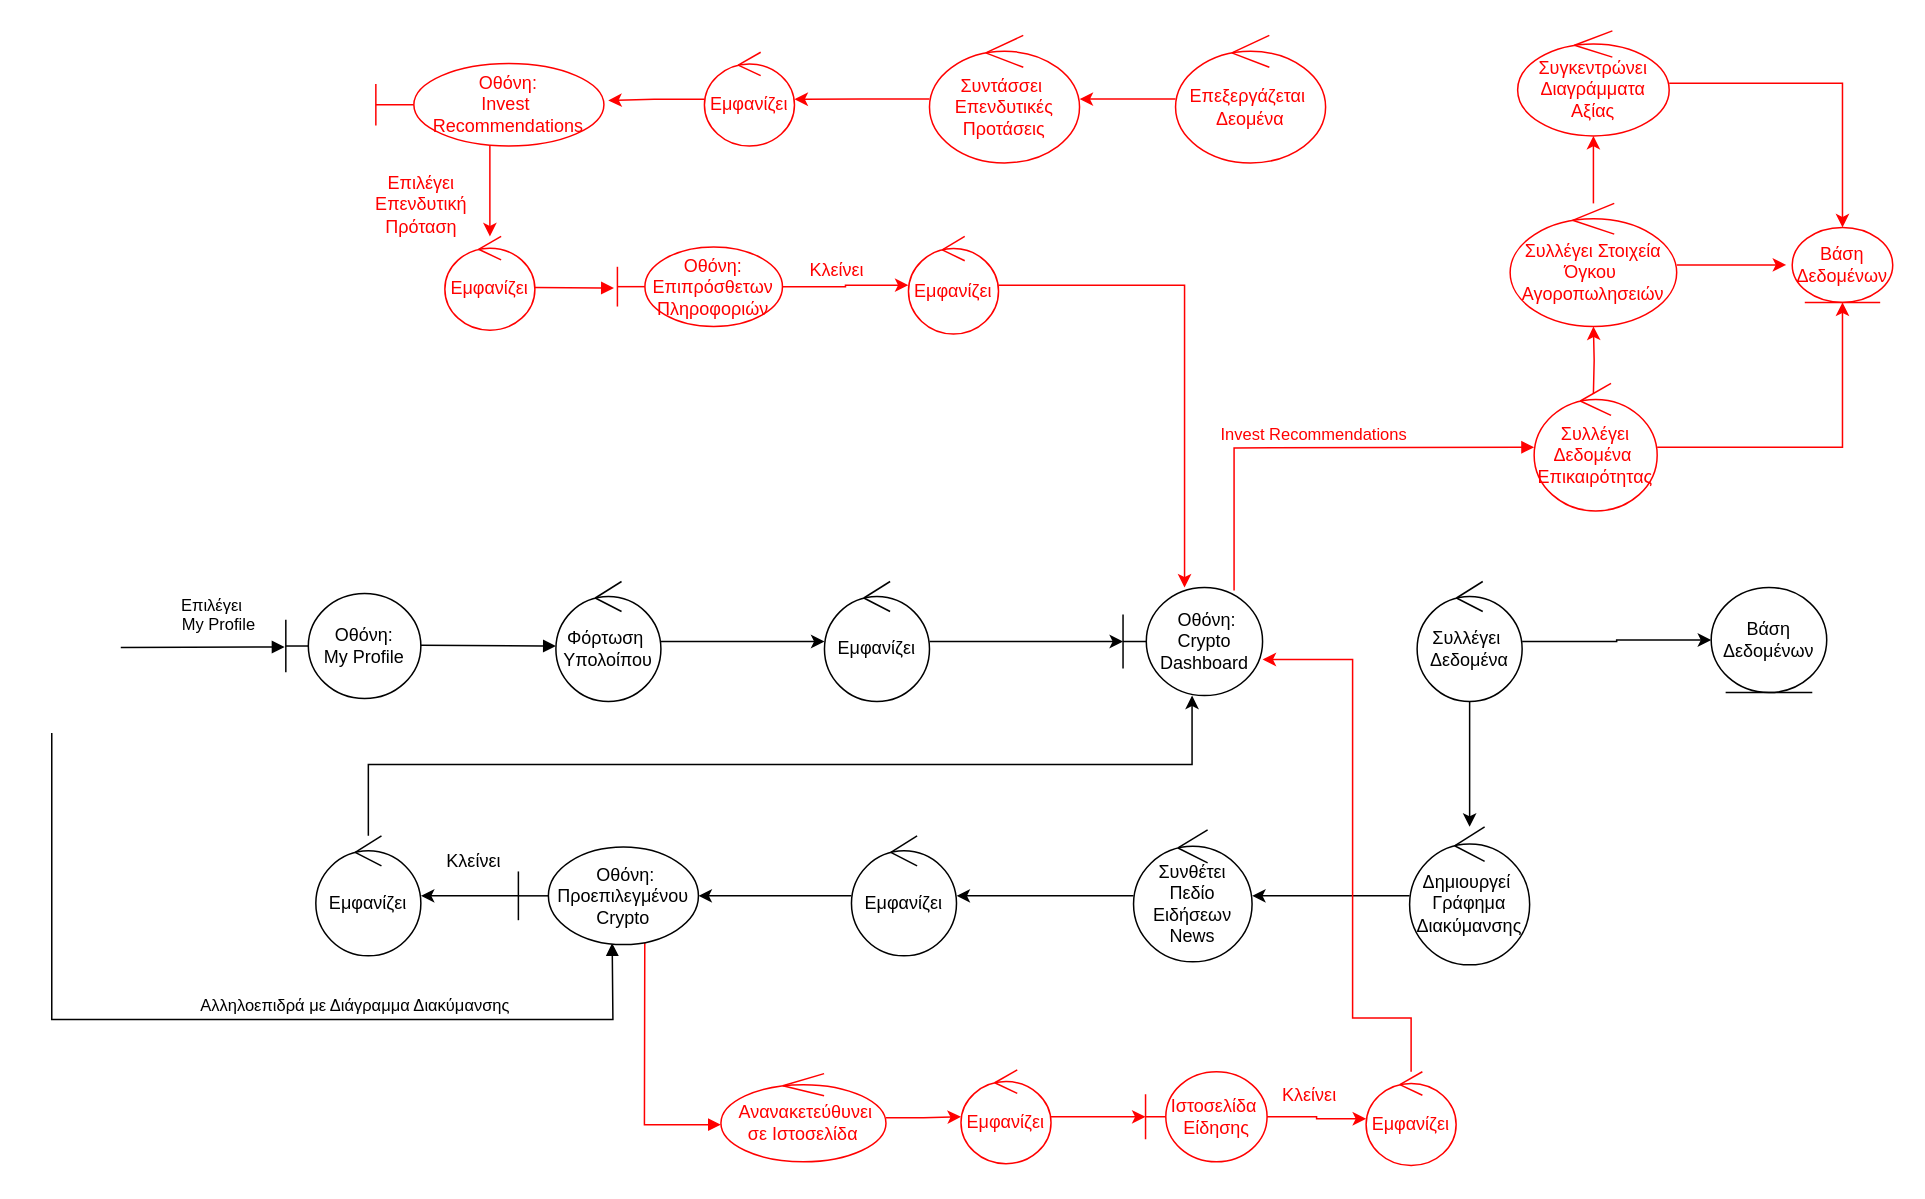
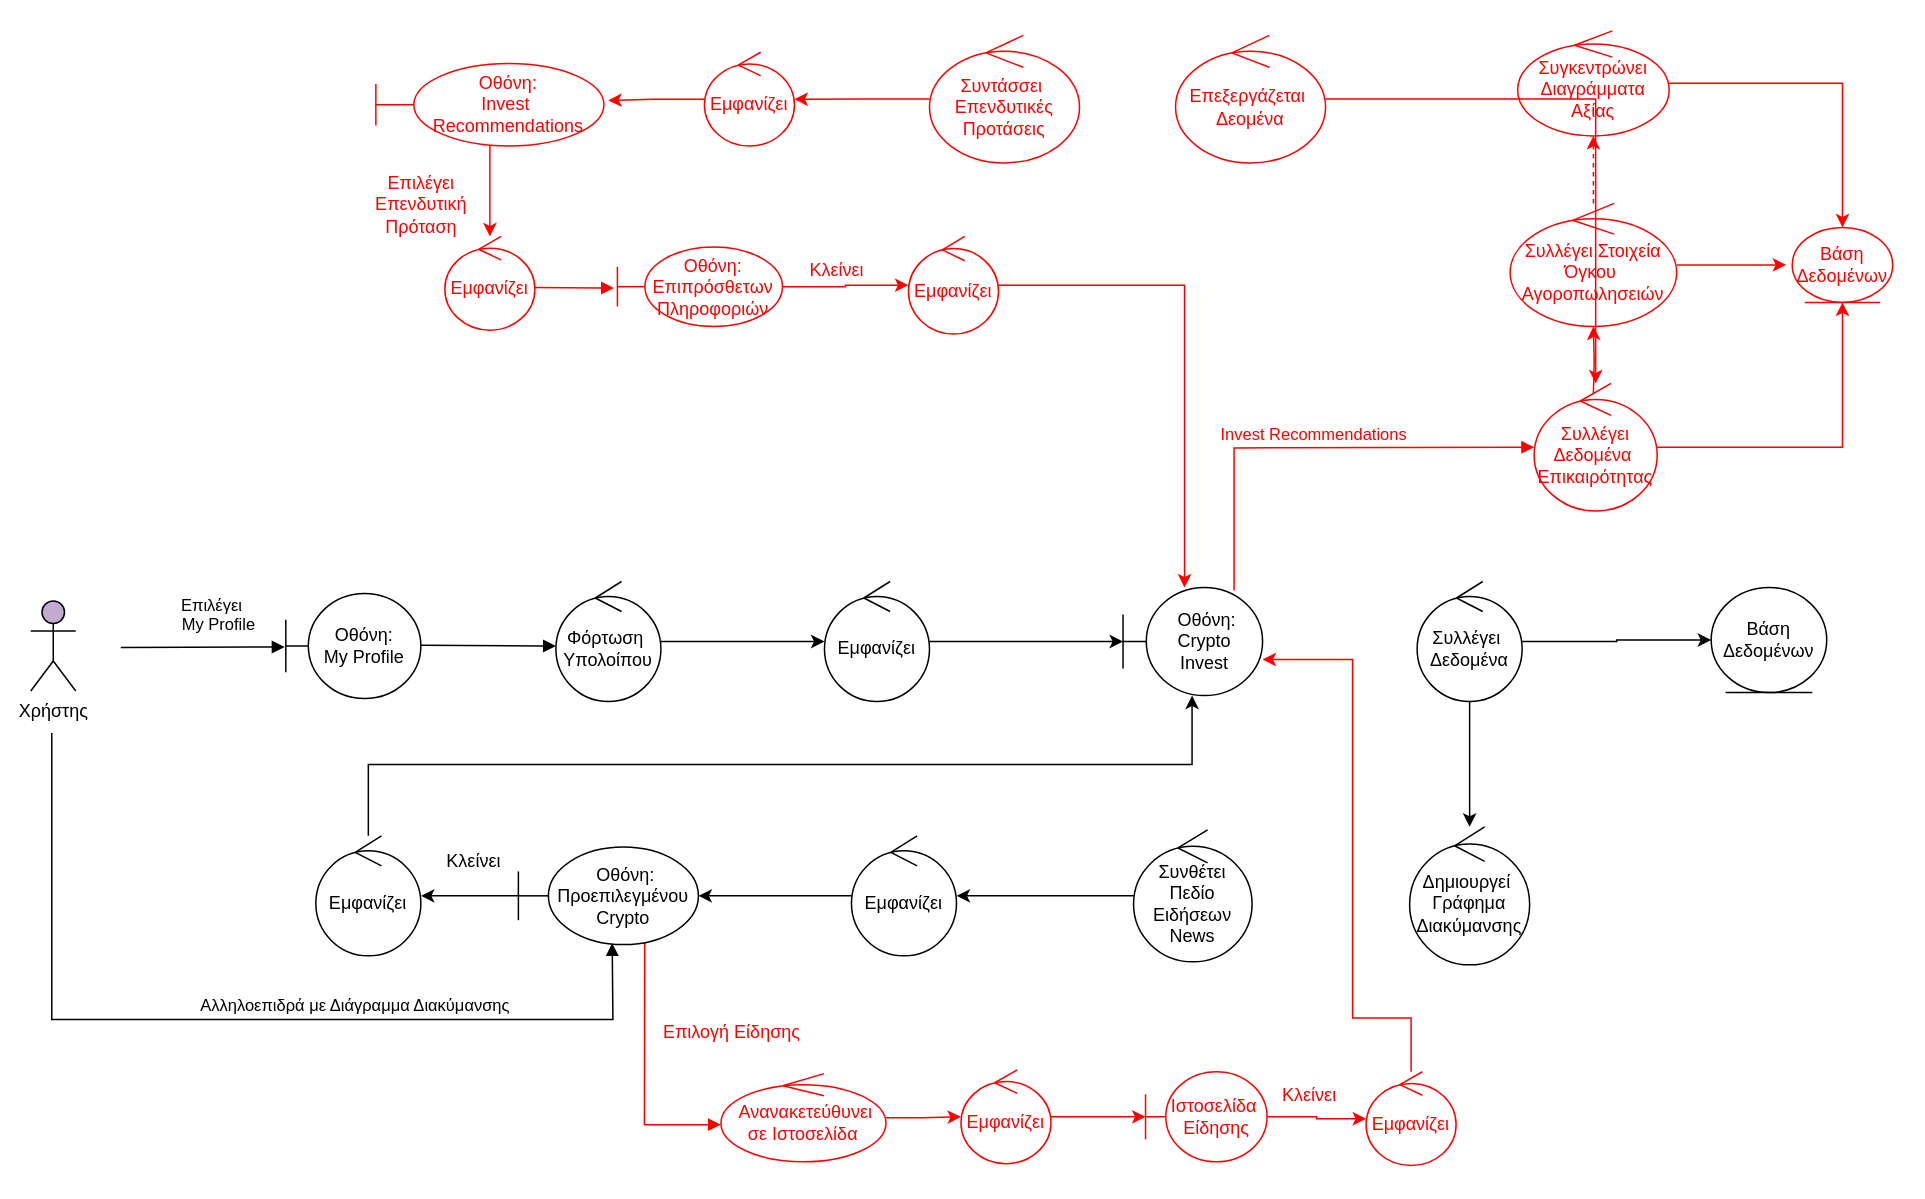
edge "Επεξεργάζεται Δεομένα" -> "Συντάσσει Επενδυτικές Προτάσεις": now "Επεξεργάζεται Δεομένα" -> "Συλλέγει Δεδομένα Επικαιρότητας"
edge "Συλλέγει Στοιχεία Όγκου Αγοροπωλησειών" -> "Συγκεντρώνει Διαγράμματα Αξίας": style solid -> dashed
node "Οθόνη: Crypto Dashboard": label "Οθόνη: Crypto Dashboard" -> "Οθόνη: Crypto Invest"
node "Χρήστης": added
edge "Δημιουργεί Γράφημα Διακύμανσης" -> "Συνθέτει Πεδίο Ειδήσεων News": removed
node "Επιλογή Είδησης": added
